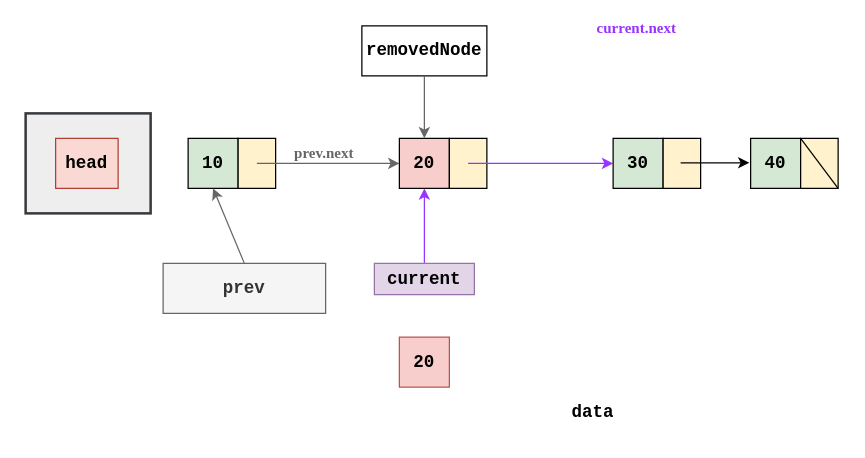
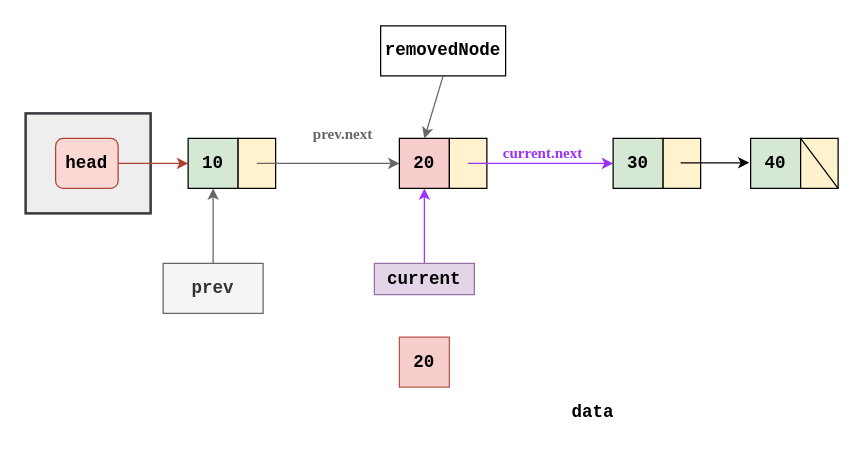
node "current.next": moved (637, 28) -> (543, 153)
node "removedNode": moved (424, 51) -> (443, 51)
node "prev.next": moved (324, 153) -> (343, 134)
node "head": shape rectangle -> rounded rectangle
edge "head" -> "10": added
node "prev": size 163x50 -> 100x50
